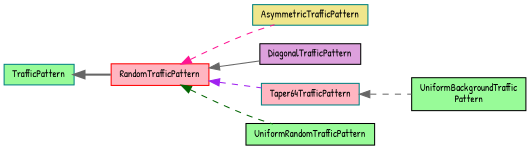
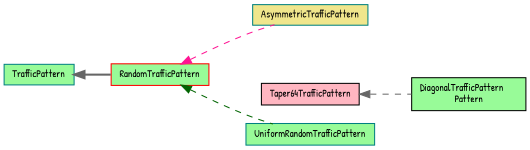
node "DiagonalTrafficPattern": removed
node "RandomTrafficPattern": fillcolor lightpink -> palegreen
edge "Taper64TrafficPattern" -> "RandomTrafficPattern": removed
node "Taper64TrafficPattern": color teal -> black
node "UniformBackgroundTraffic Pattern": label "UniformBackgroundTraffic Pattern" -> "DiagonalTrafficPattern Pattern"
node "UniformRandomTrafficPattern": color black -> teal
